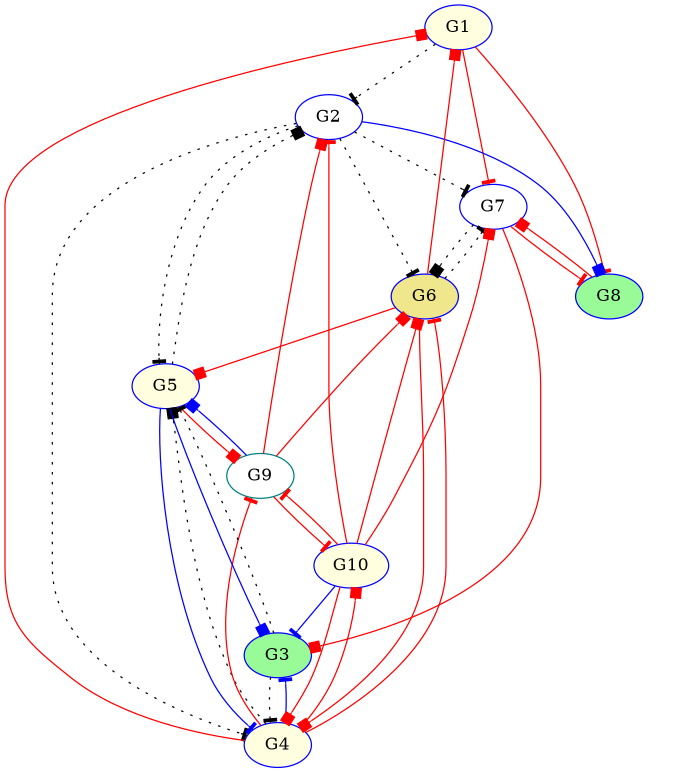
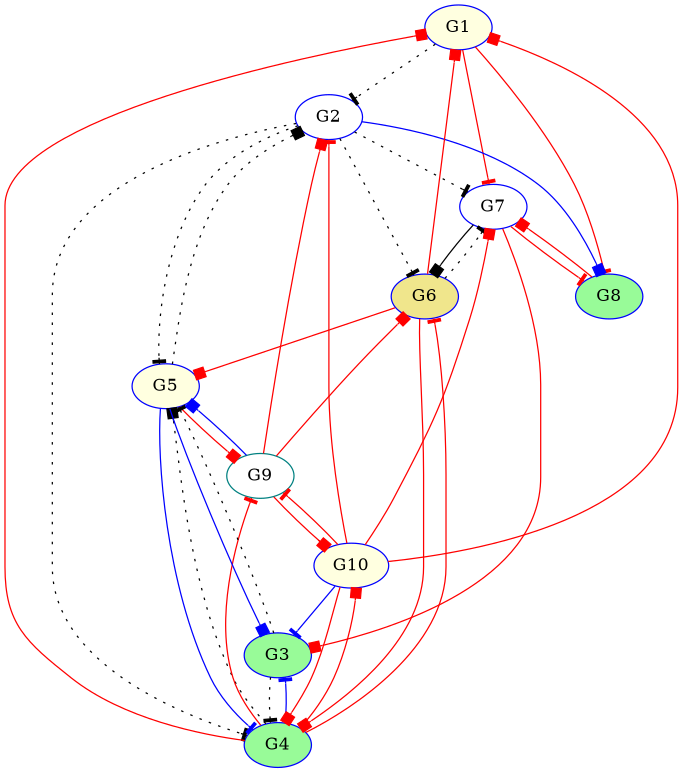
edge "G7" -> "G6": style dotted -> solid
edge "G10" -> "G6": now "G10" -> "G1"
edge "G9" -> "G10": arrowhead tee -> box
node "G4": fillcolor lightyellow -> palegreen
